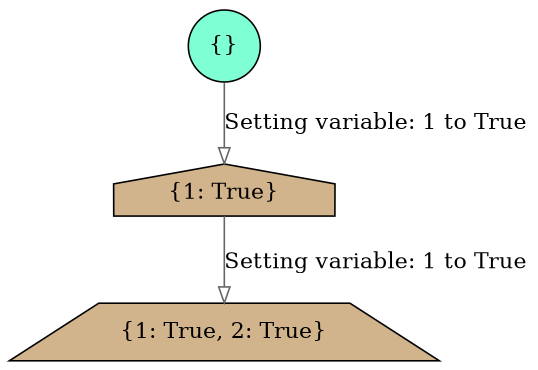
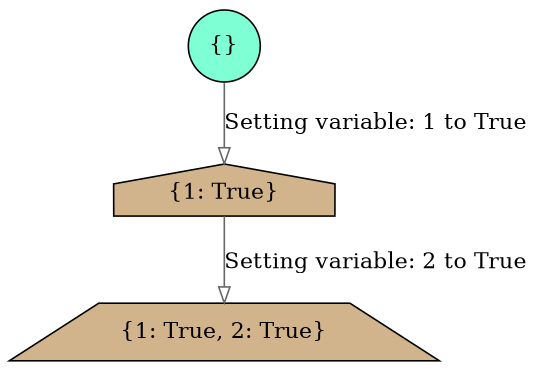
edge "{1: True}" -> "{1: True, 2: True}": label "Setting variable: 1 to True" -> "Setting variable: 2 to True"
